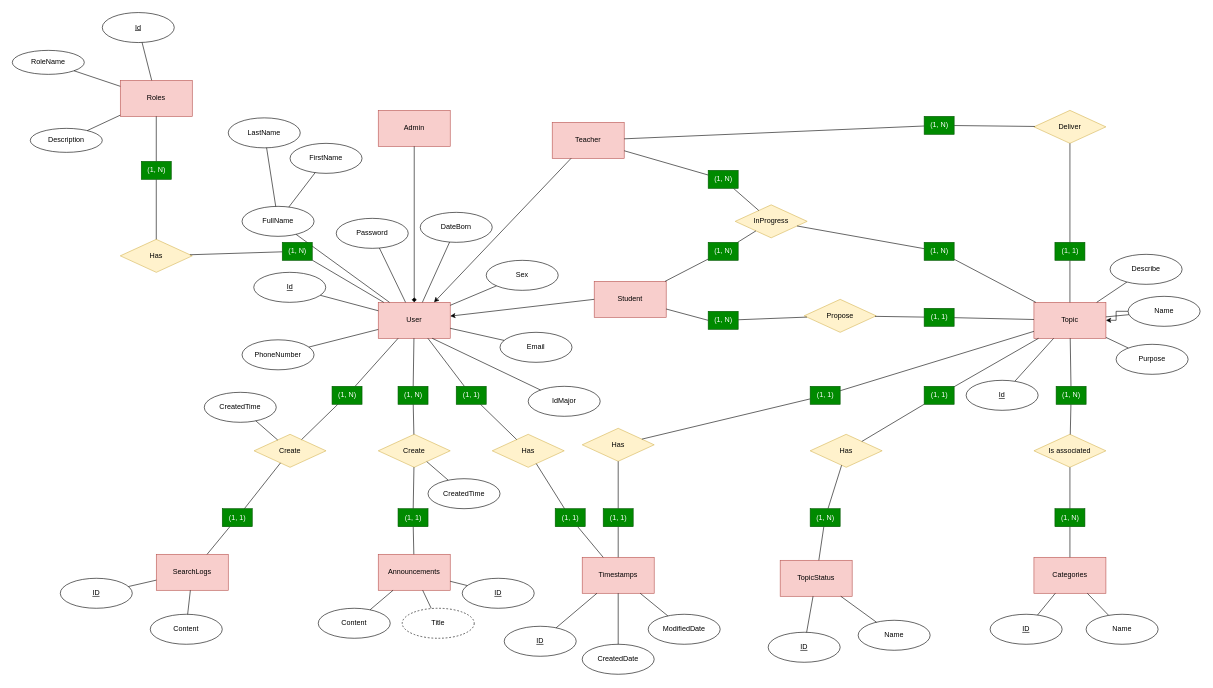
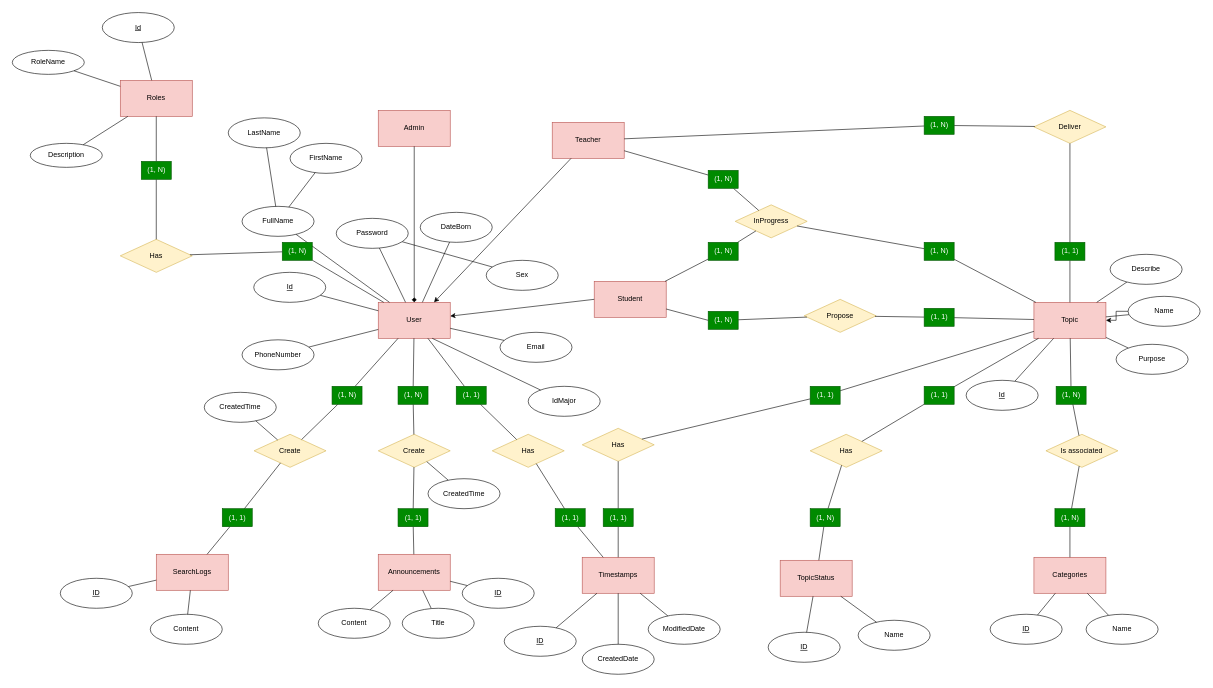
node "Description": moved (66, 140) -> (66, 155)
edge "Sex" -- "User": now "Sex" -- "Password"
node "Is associated": moved (1070, 451) -> (1082, 451)
node "Title": style dashed -> solid
